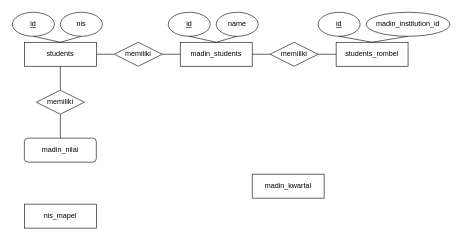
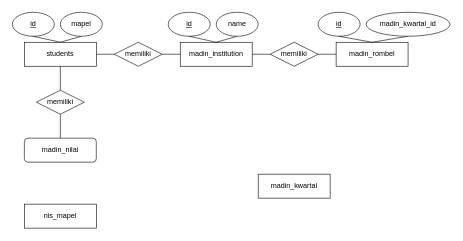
node "nis": label "nis" -> "mapel"
node "madin_institution_id": label "madin_institution_id" -> "madin_kwartal_id"
node "madin_students": label "madin_students" -> "madin_institution"
node "students_rombel": label "students_rombel" -> "madin_rombel"
node "madin_kwartal": moved (288, 186) -> (294, 186)
